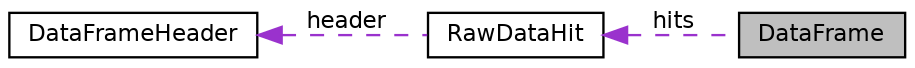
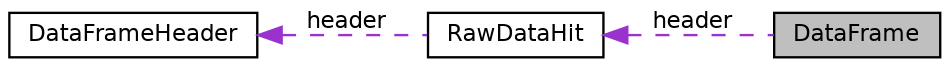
edge "DataFrame" -> "RawDataHit": label " hits" -> " header"
